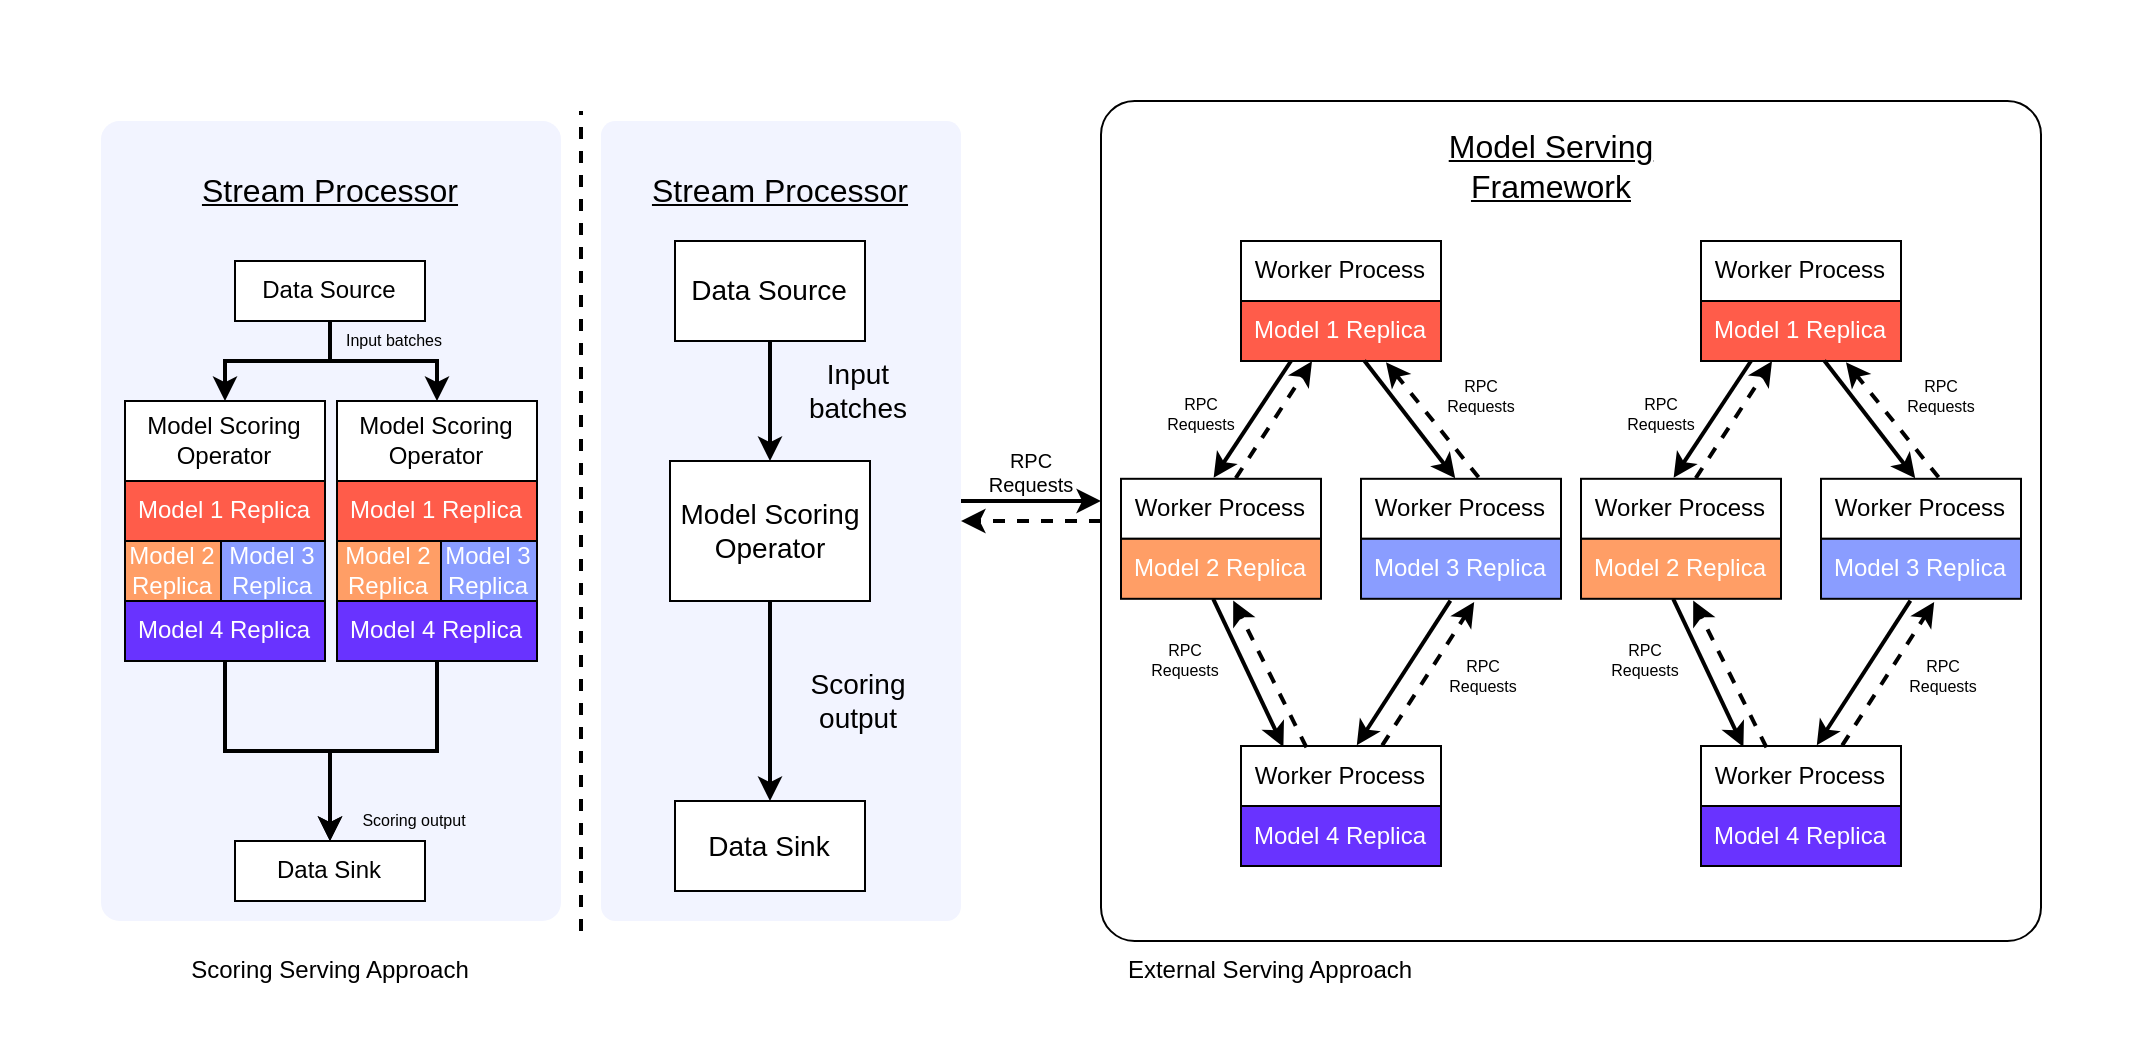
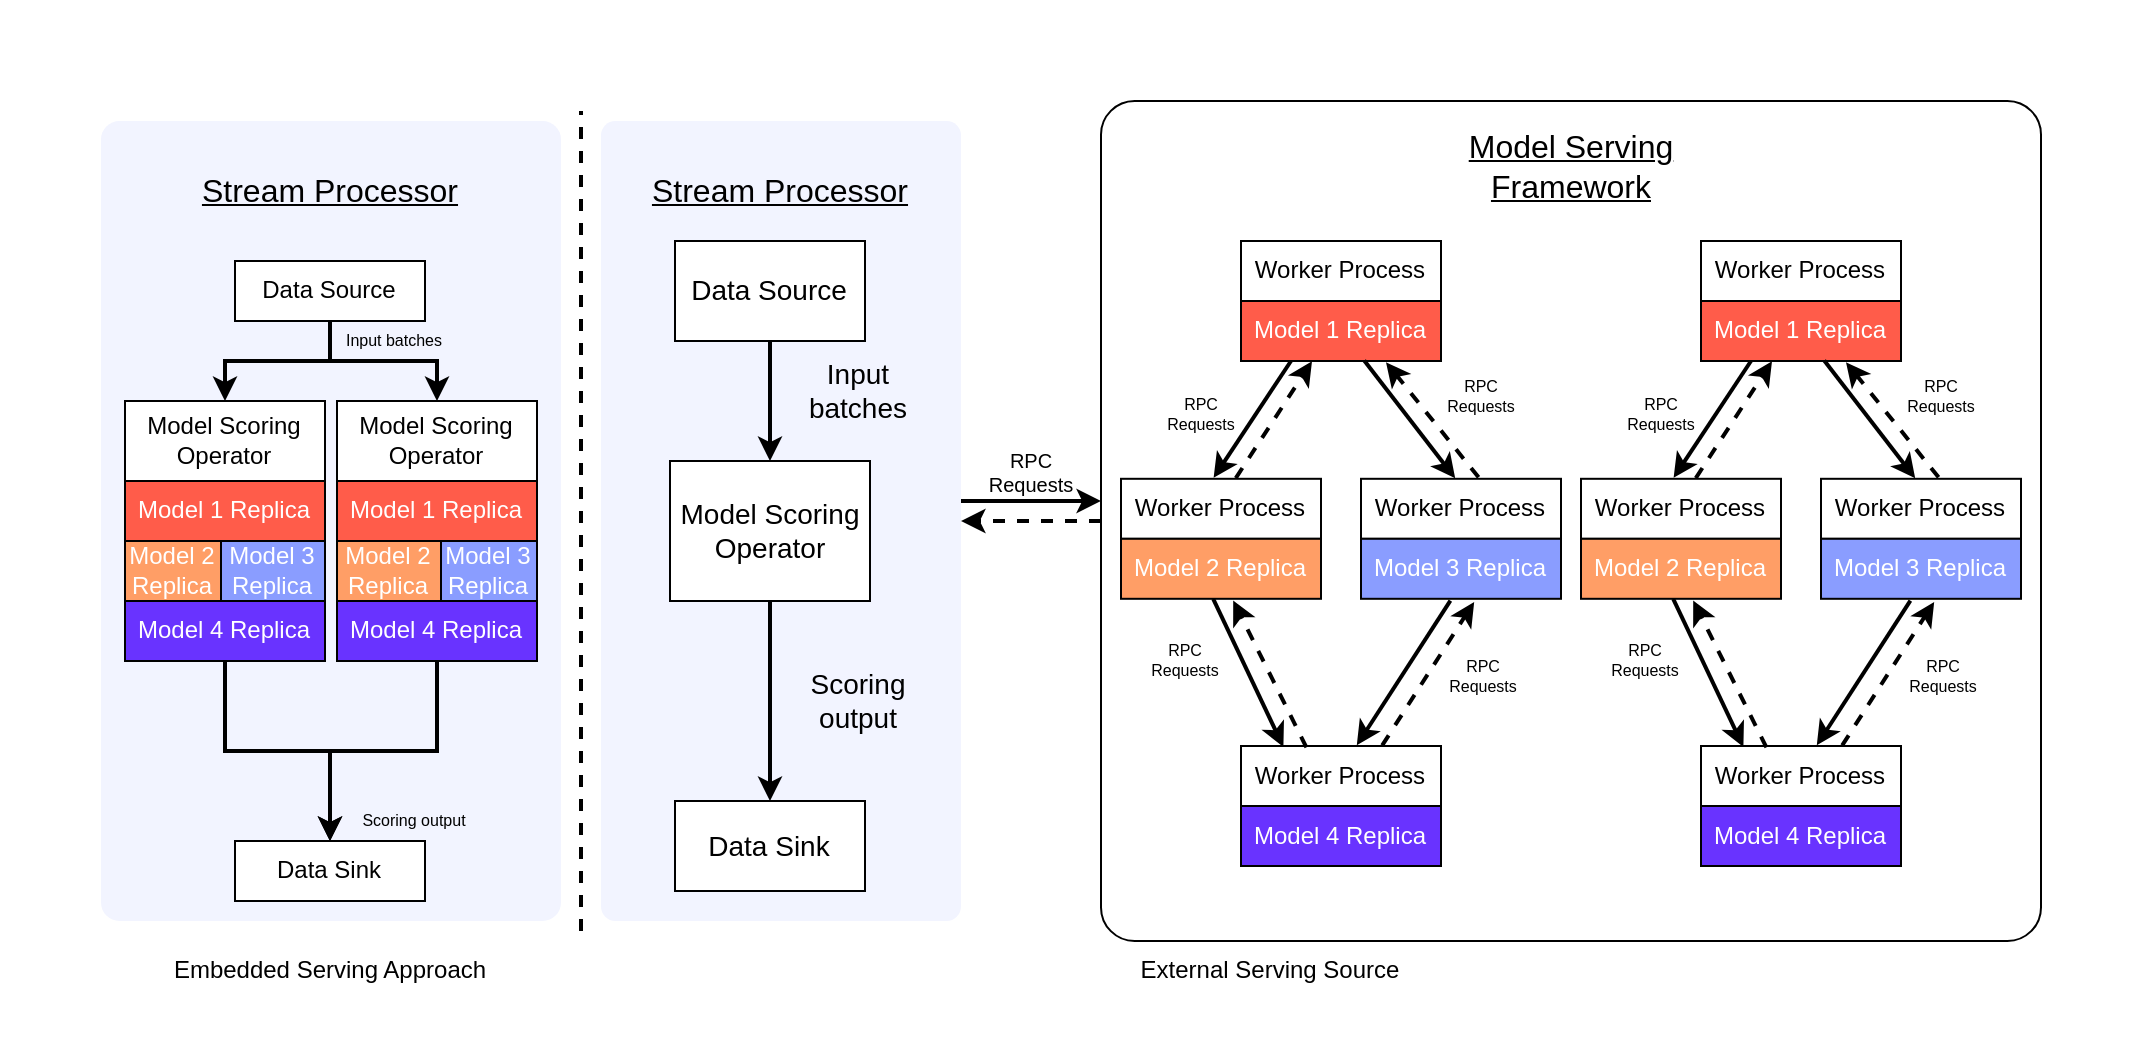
node "Model Serving Framework": moved (1551, 166) -> (1571, 166)
node "Scoring Serving Approach": label "Scoring Serving Approach" -> "Embedded Serving Approach"
node "External Serving Approach": label "External Serving Approach" -> "External Serving Source"
